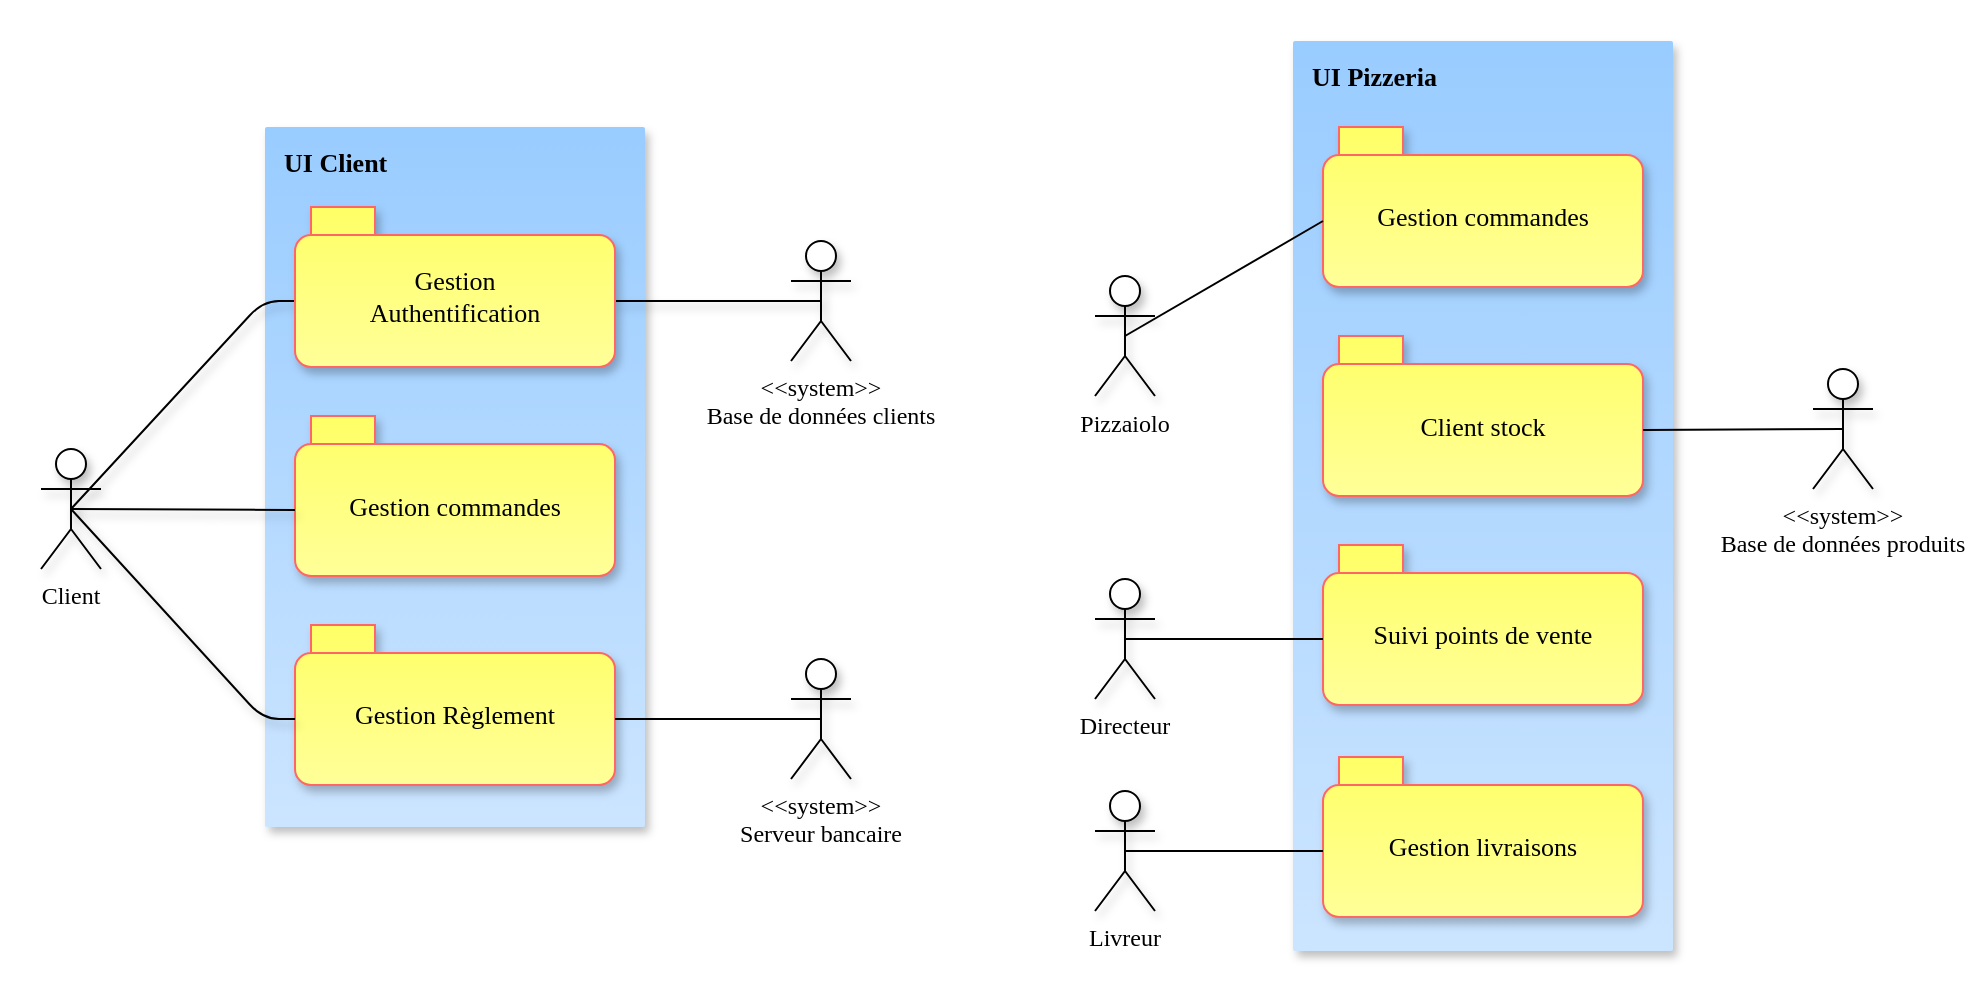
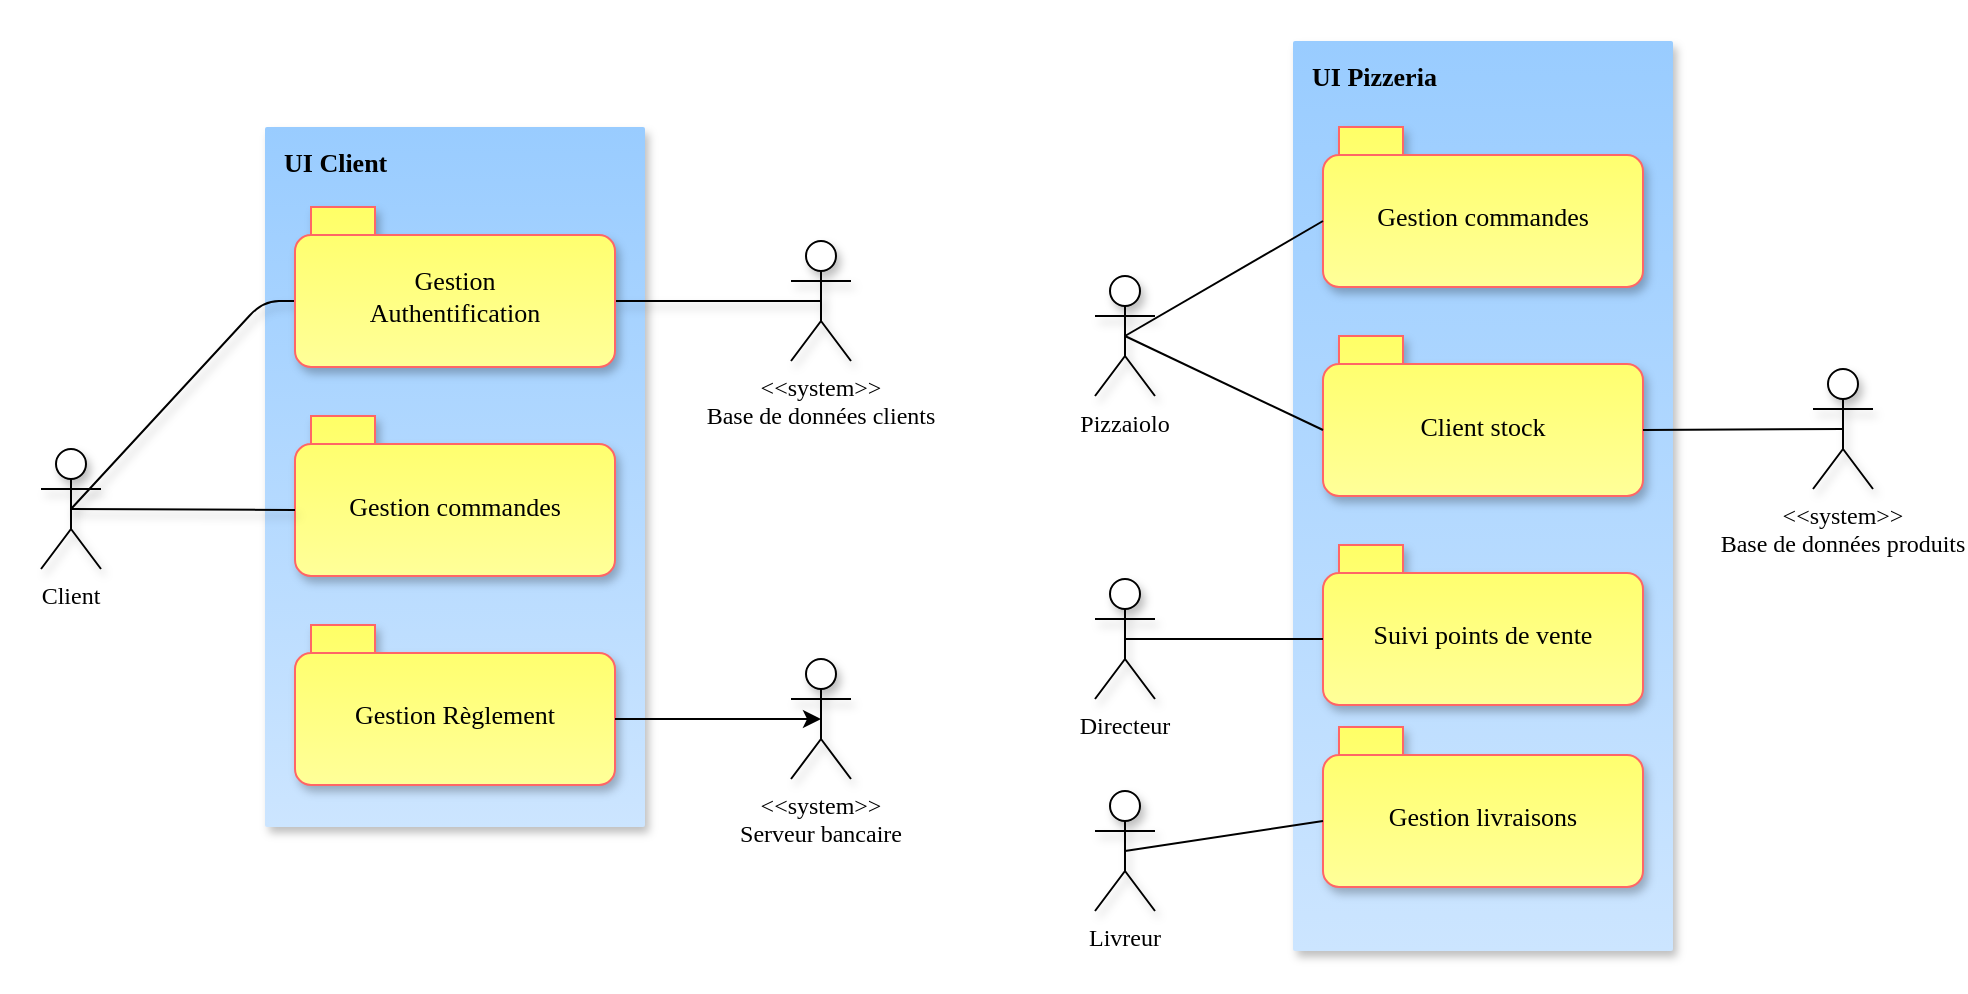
edge "Pizzaiolo" -- "Client stock": added
edge "Client" -- "Gestion Règlement": removed
edge "Gestion Règlement" -- "<<system>> Serveur bancaire": arrowhead none -> classic
node "Gestion livraisons": moved (1483, 837) -> (1483, 807)
